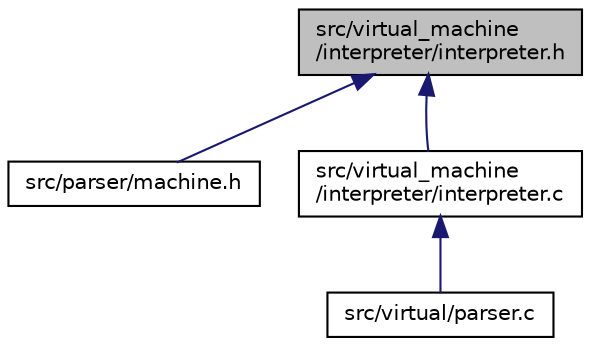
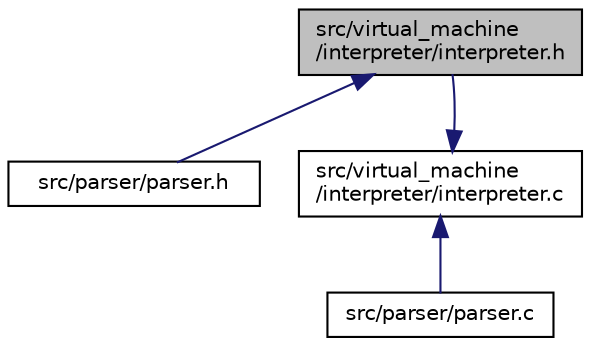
edge "src/virtual_machine /interpreter/interpreter.c" -> "src/virtual_machine /interpreter/interpreter.h": reversed
node "src/parser/machine.h": label "src/parser/machine.h" -> "src/parser/parser.h"
node "src/virtual/parser.c": label "src/virtual/parser.c" -> "src/parser/parser.c"
